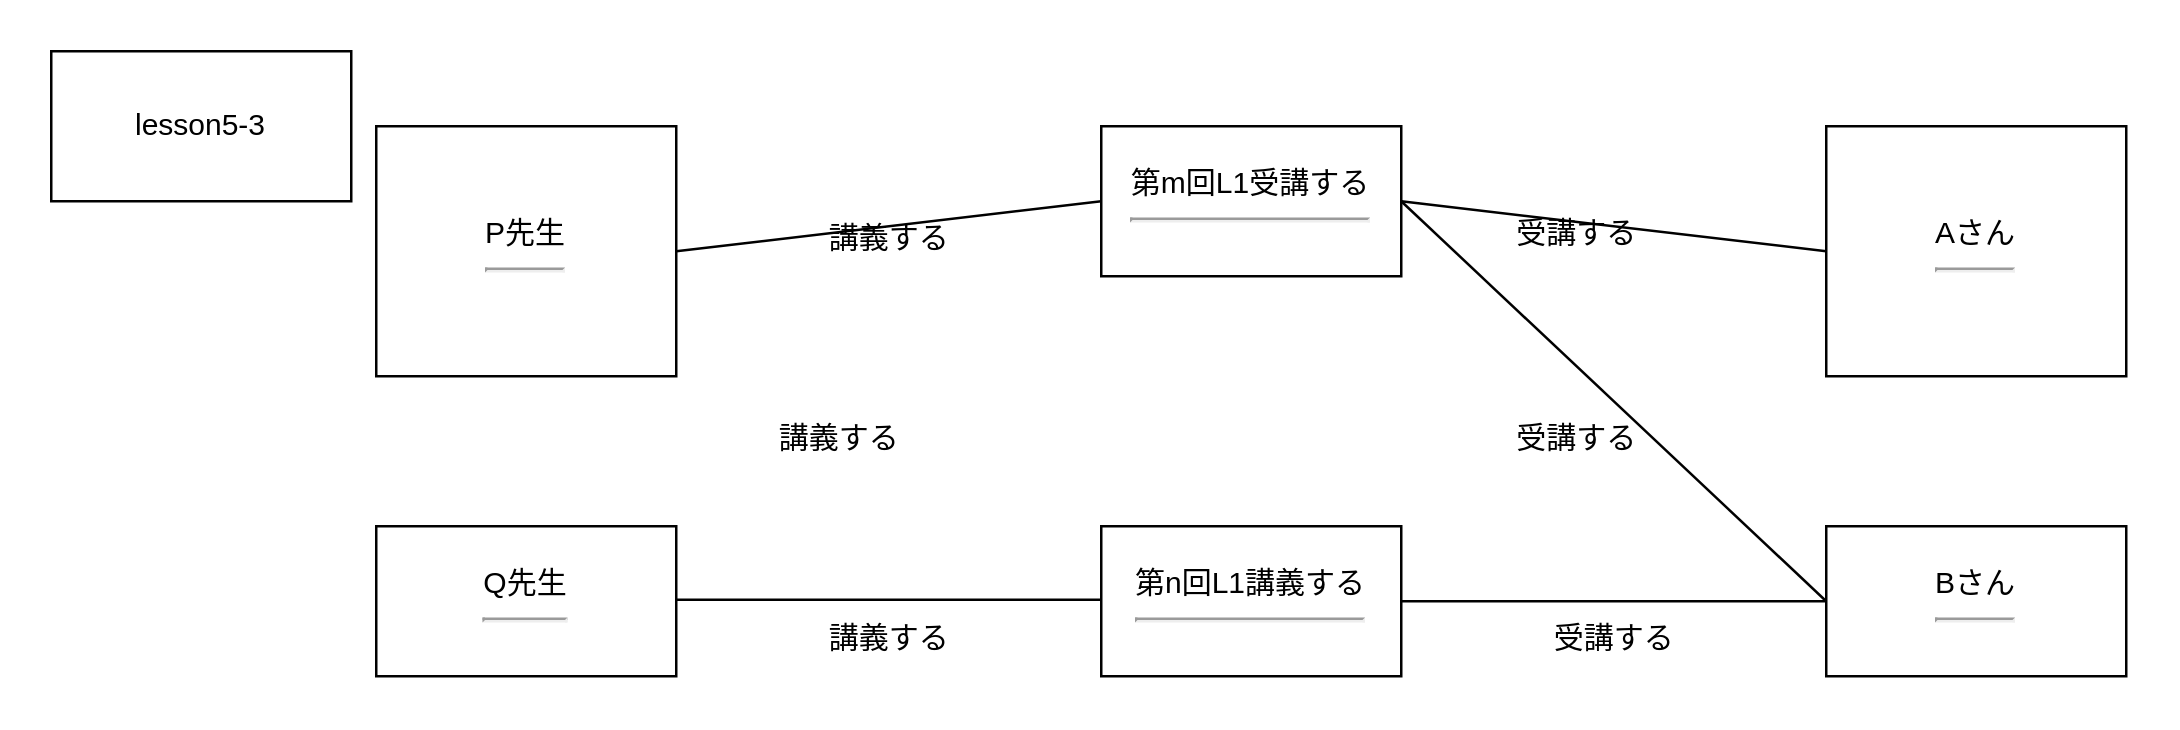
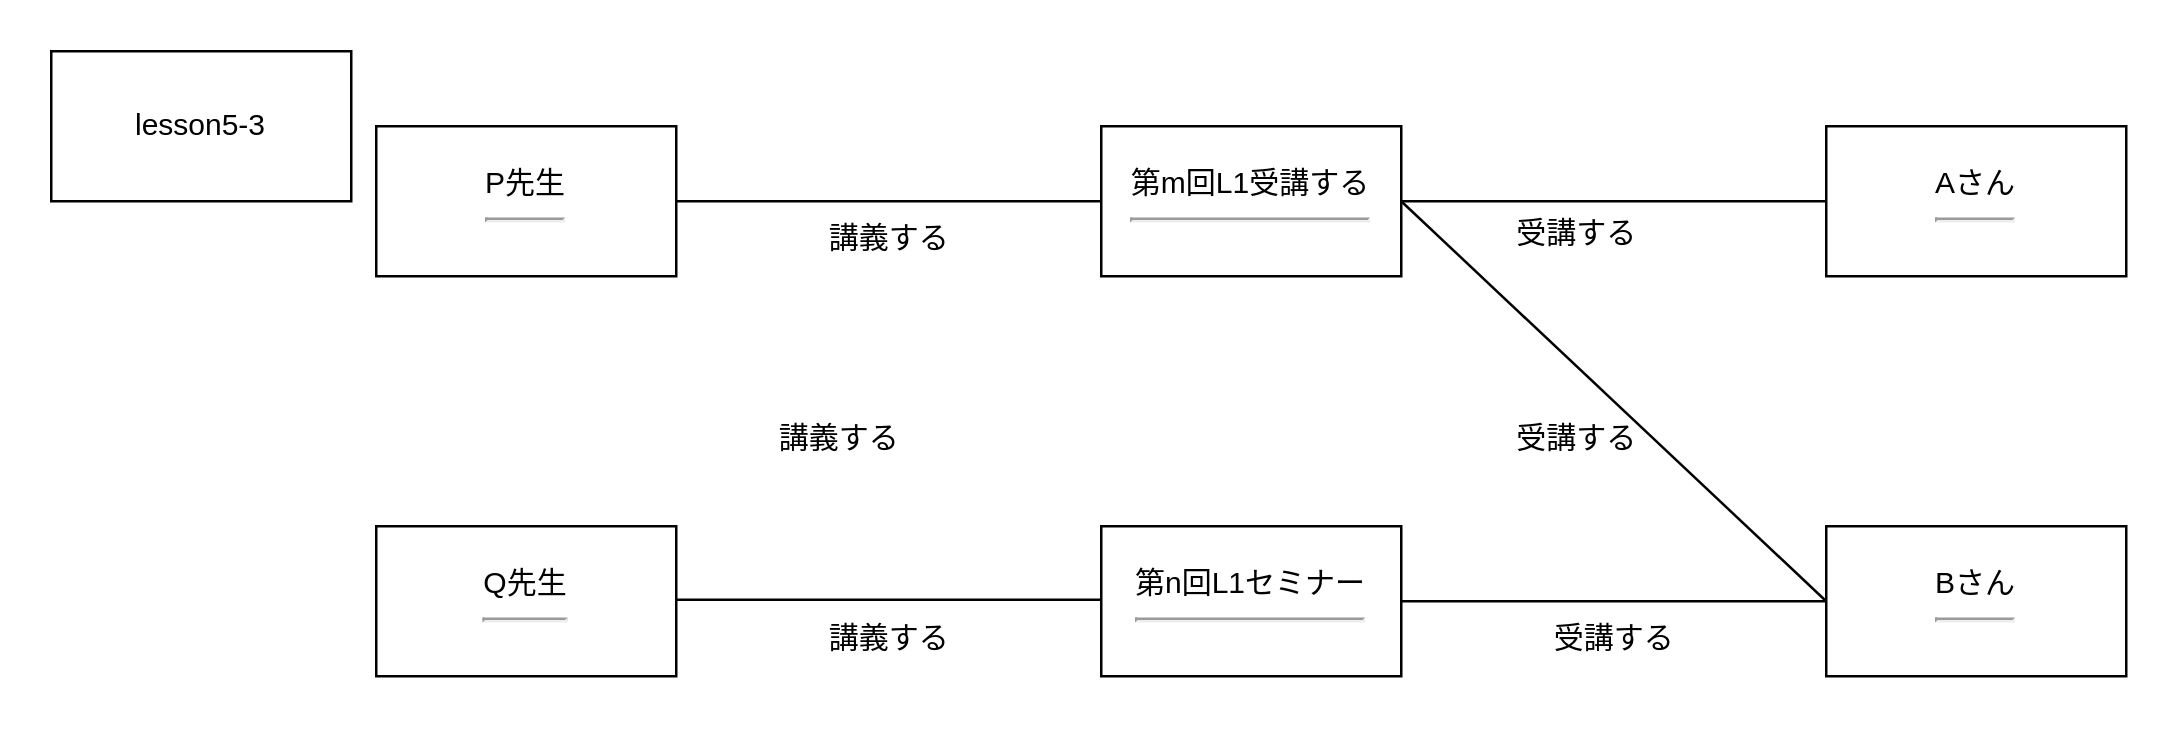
node "P先生": size 300x250 -> 300x150
node "Aさん": size 300x250 -> 300x150
node "第n回L1講義する": label "第n回L1講義する" -> "第n回L1セミナー"
